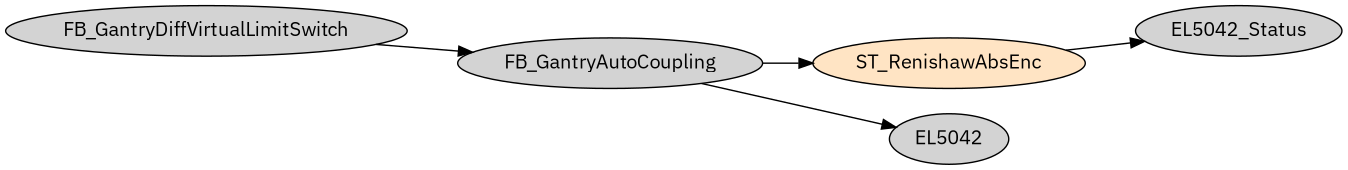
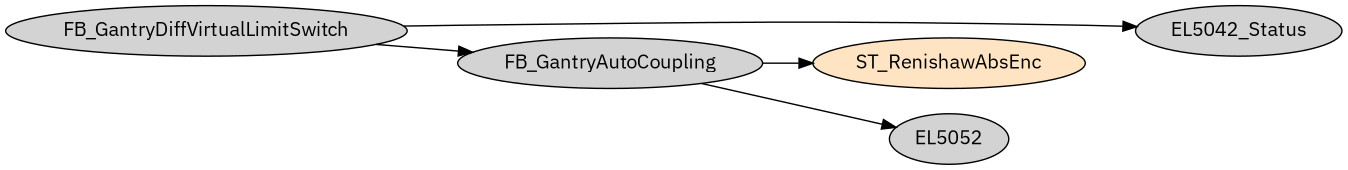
edge "ST_RenishawAbsEnc" -> "EL5042_Status": now "FB_GantryDiffVirtualLimitSwitch" -> "EL5042_Status"
node "EL5042": label "EL5042" -> "EL5052"
